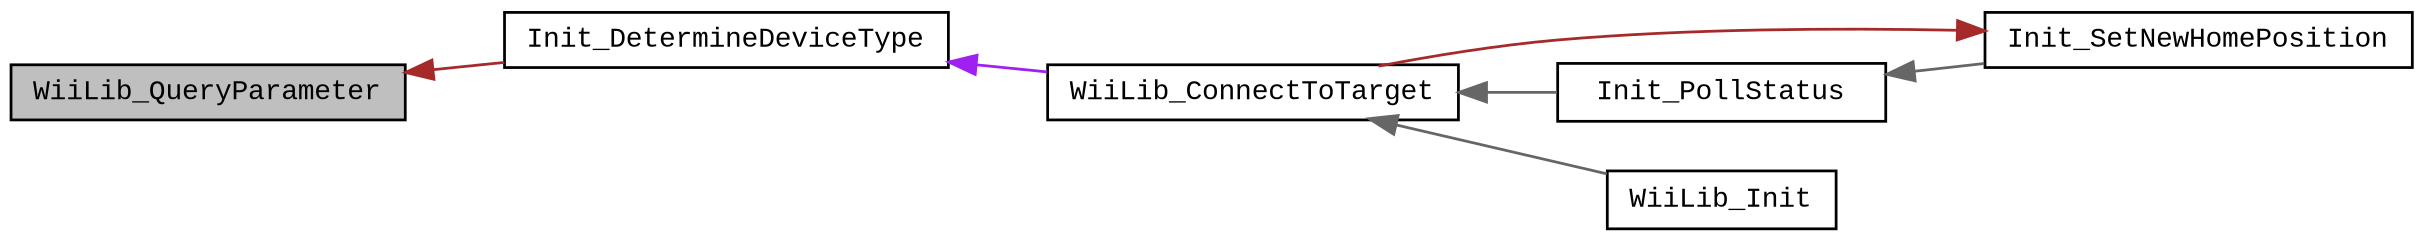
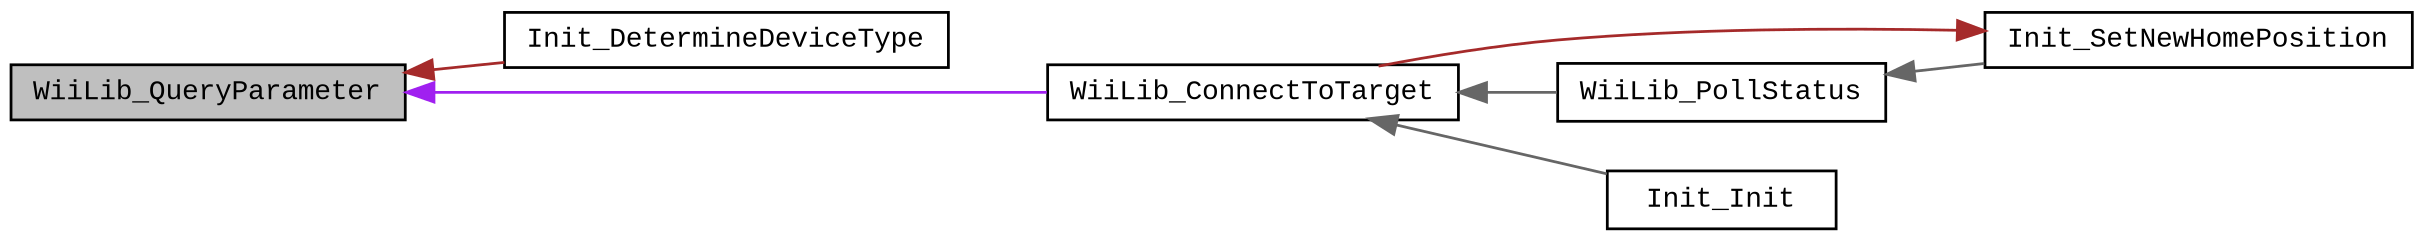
edge "WiiLib_ConnectToTarget" -> "Init_DetermineDeviceType": now "WiiLib_ConnectToTarget" -> "WiiLib_QueryParameter"
node "Init_PollStatus": label "Init_PollStatus" -> "WiiLib_PollStatus"
node "WiiLib_Init": label "WiiLib_Init" -> "Init_Init"
